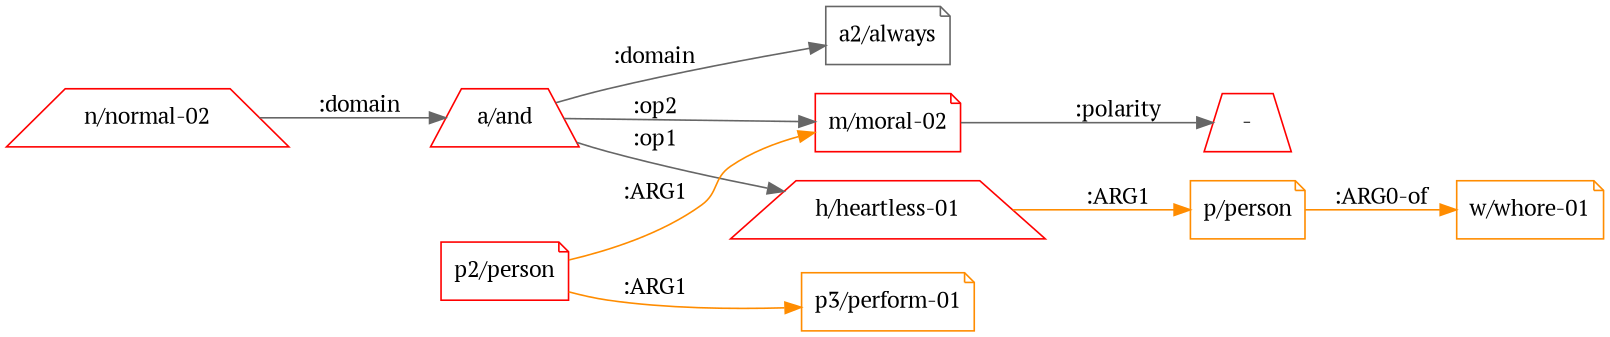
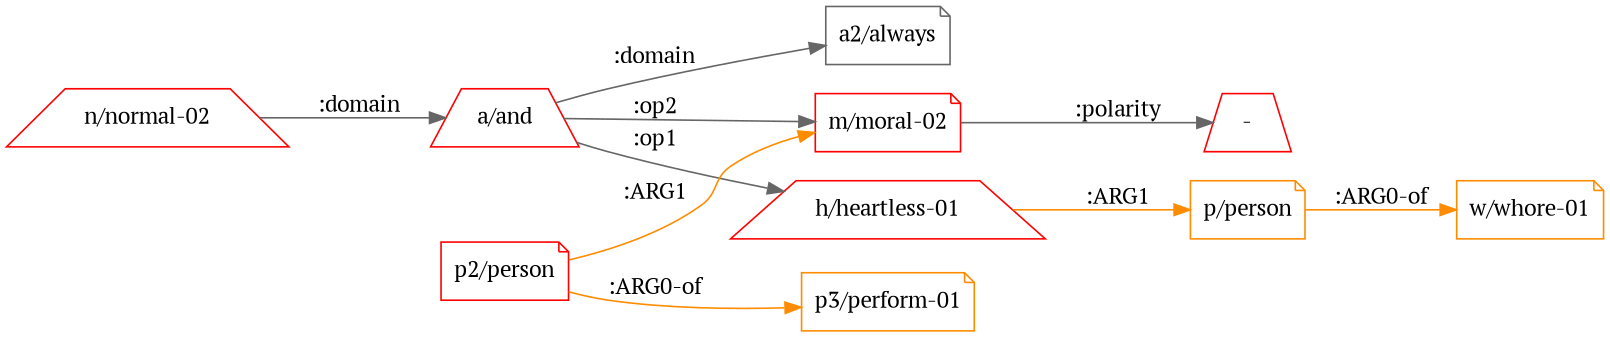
edge "p2/person" -> "p3/perform-01": label ":ARG1" -> ":ARG0-of"
